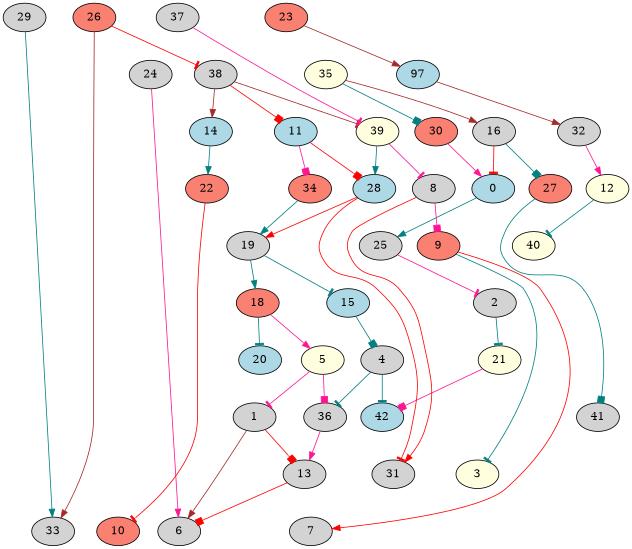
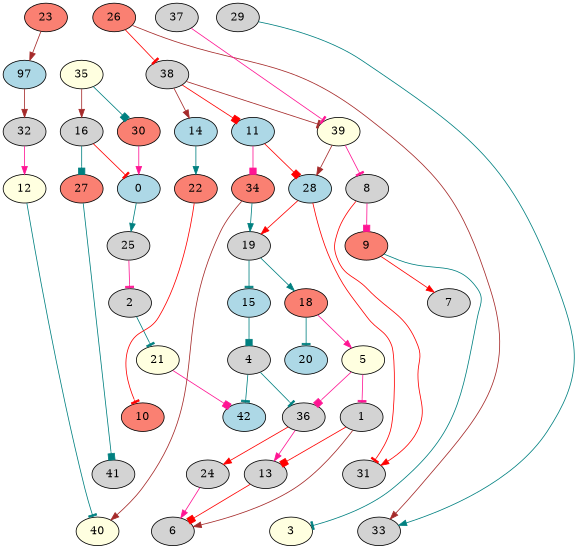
edge "39" -> "28": color teal -> brown
edge "34" -> "40": added
edge "36" -> "24": added
